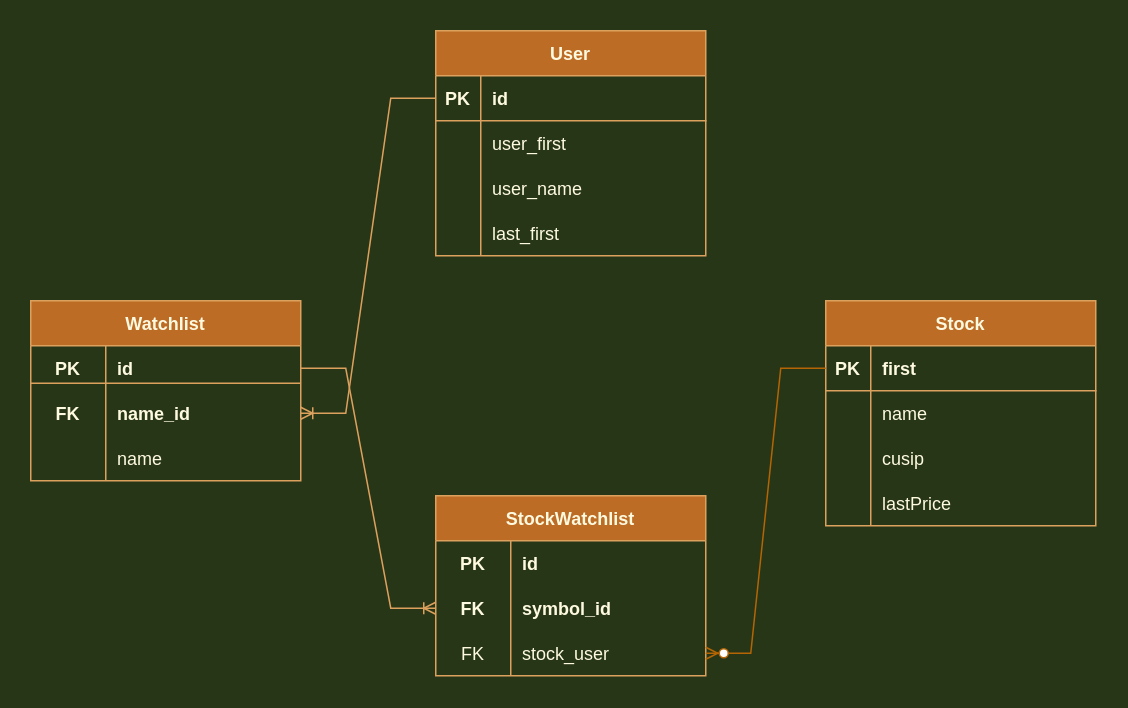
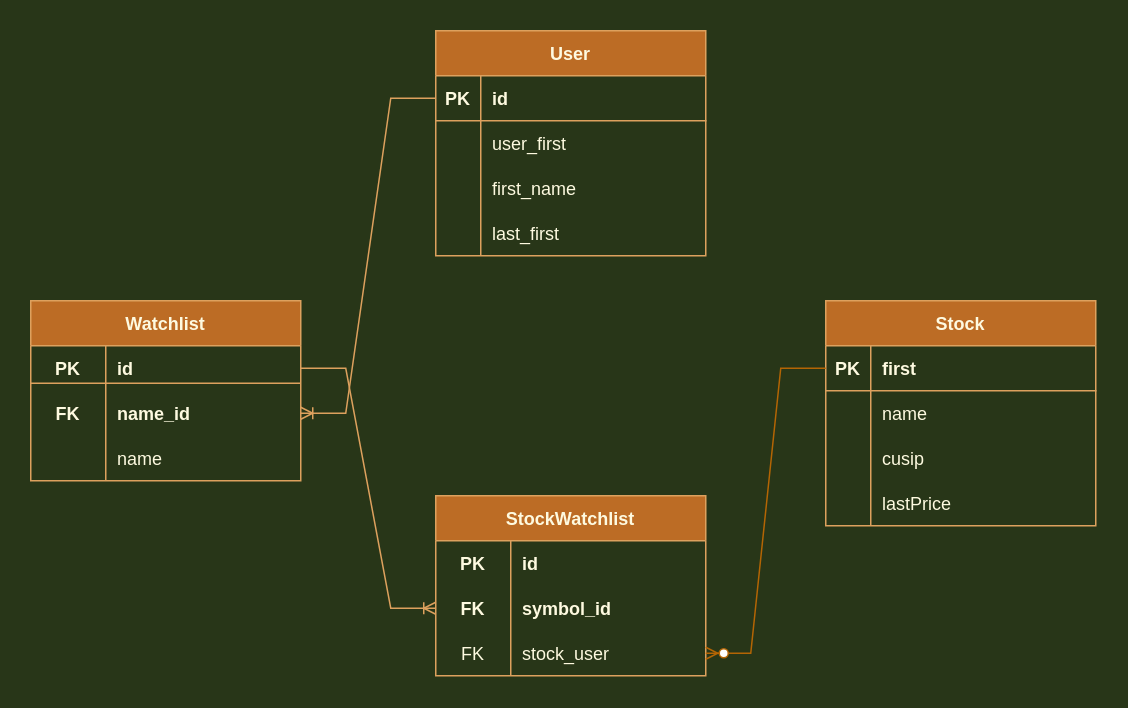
node "user_name": label "user_name" -> "first_name"
